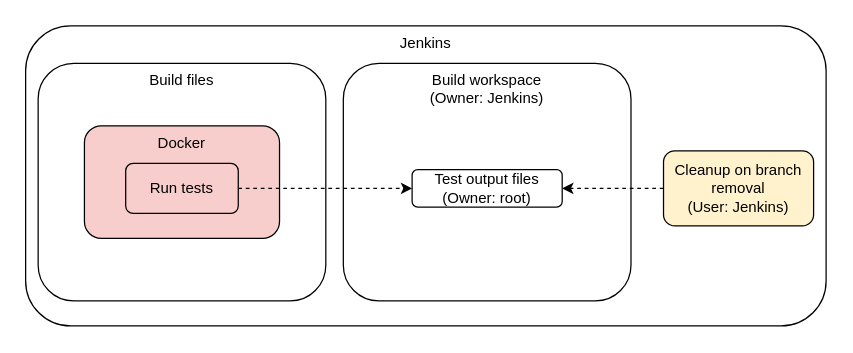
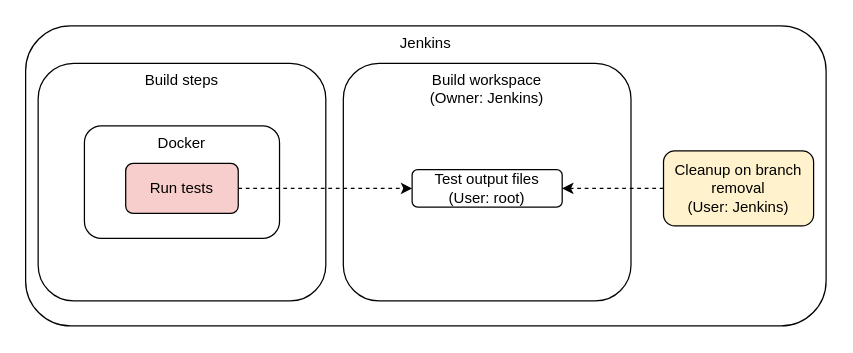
node "Build files": label "Build files" -> "Build steps"
node "Docker": fillcolor #f8cecc -> #ffffff
node "Test output files (Owner: root)": label "Test output files (Owner: root)" -> "Test output files (User: root)"
